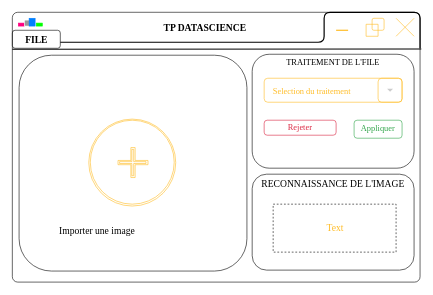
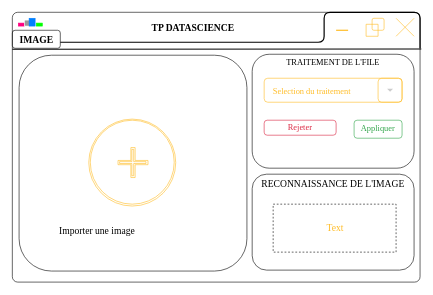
node "TP DATASCIENCE": moved (205, 27) -> (193, 27)
node "FILE": label "FILE" -> "IMAGE"
